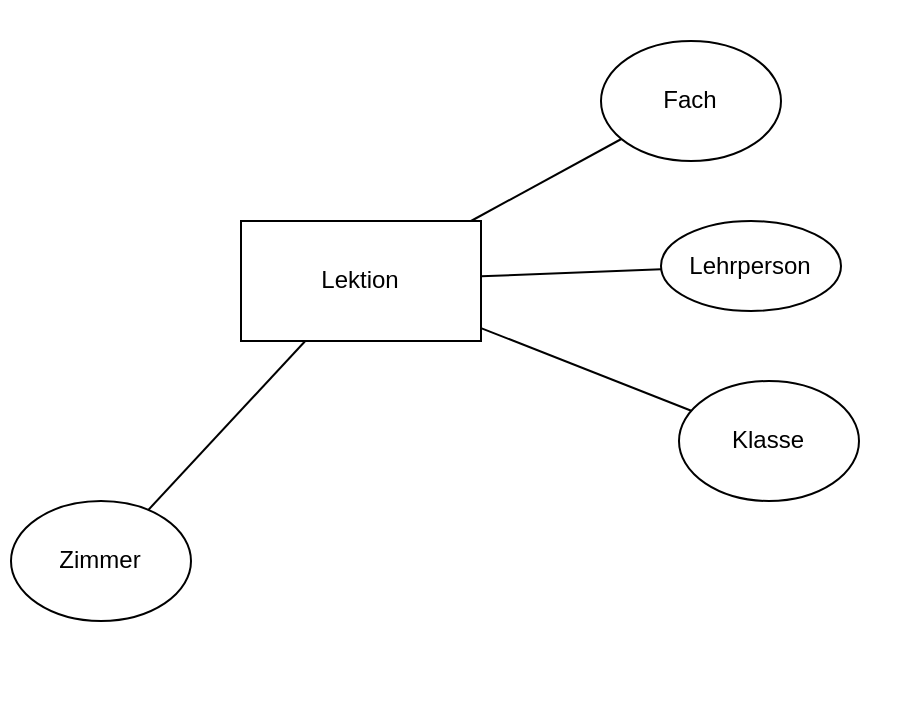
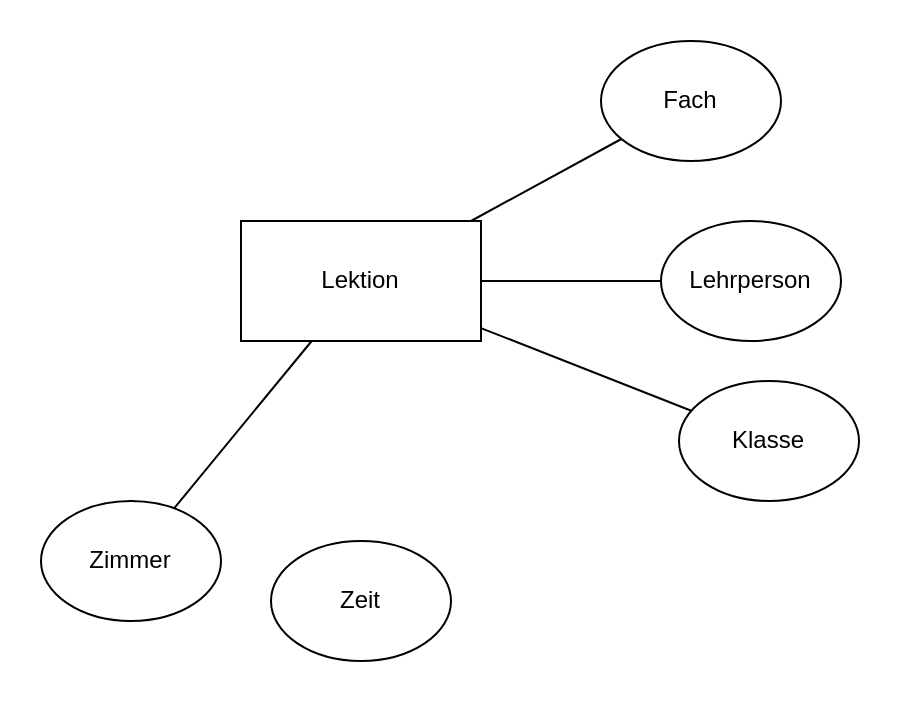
node "Lehrperson": size 180x90 -> 180x120
node "Zimmer": moved (101, 561) -> (131, 561)
node "Zeit": added
